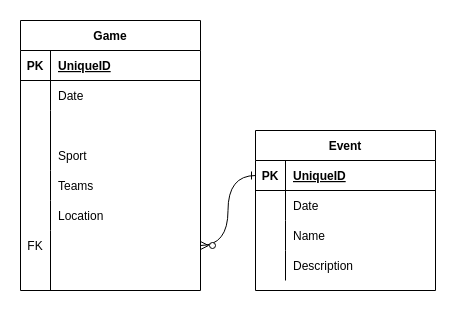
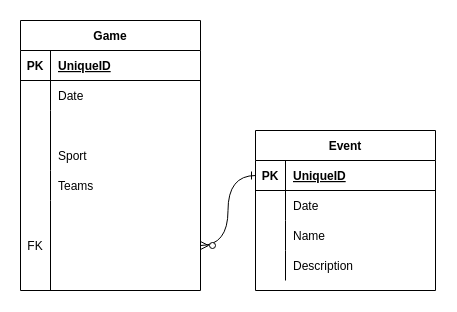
node "Location": removed
